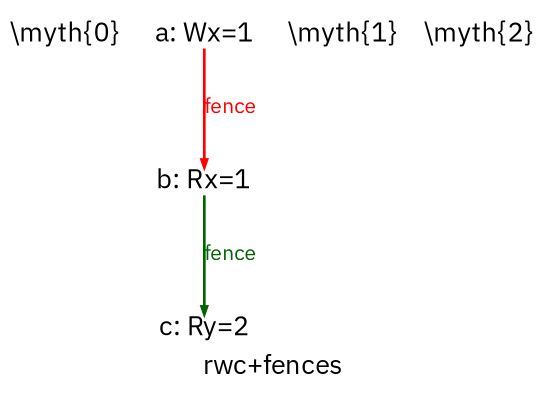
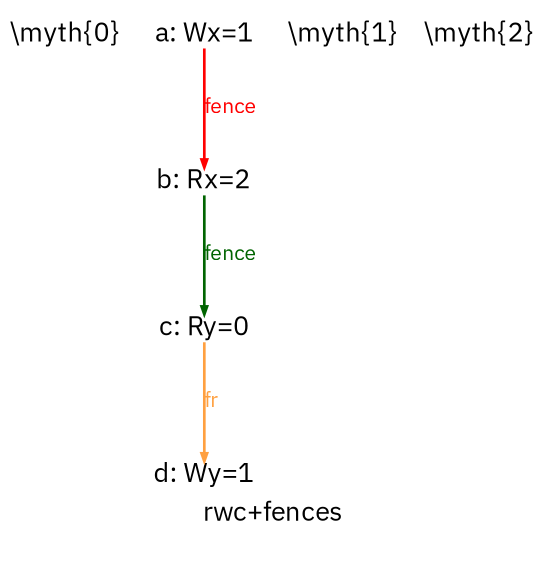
node "b: Rx=1": label "b: Rx=1" -> "b: Rx=2"
node "c: Ry=2": label "c: Ry=2" -> "c: Ry=0"
node "d: Wy=1": added
